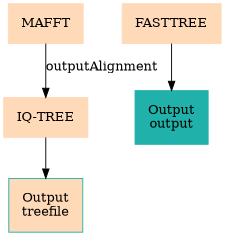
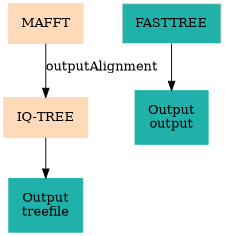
node "FASTTREE": fillcolor peachpuff -> lightseagreen
node "Output treefile": fillcolor peachpuff -> lightseagreen
